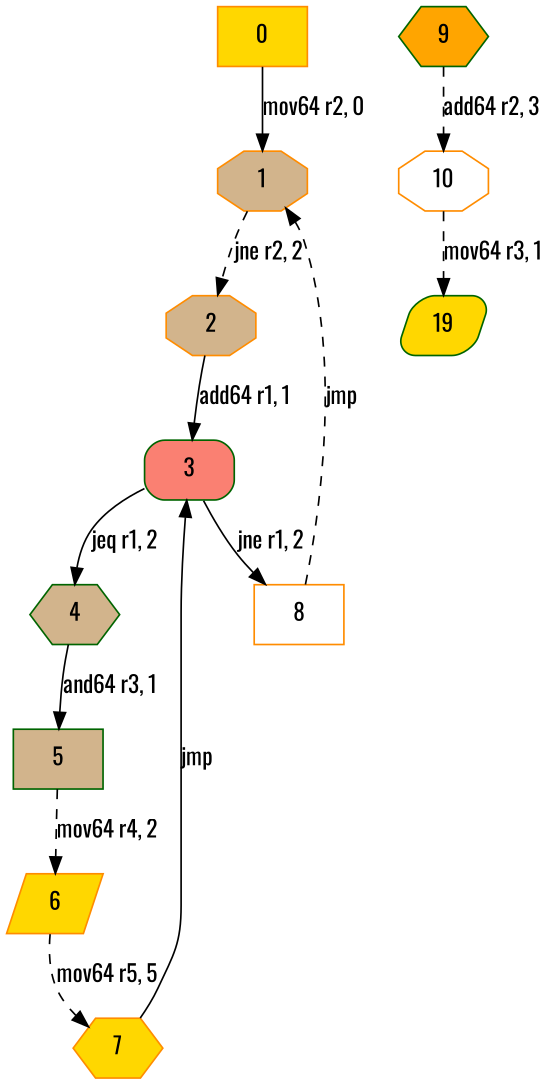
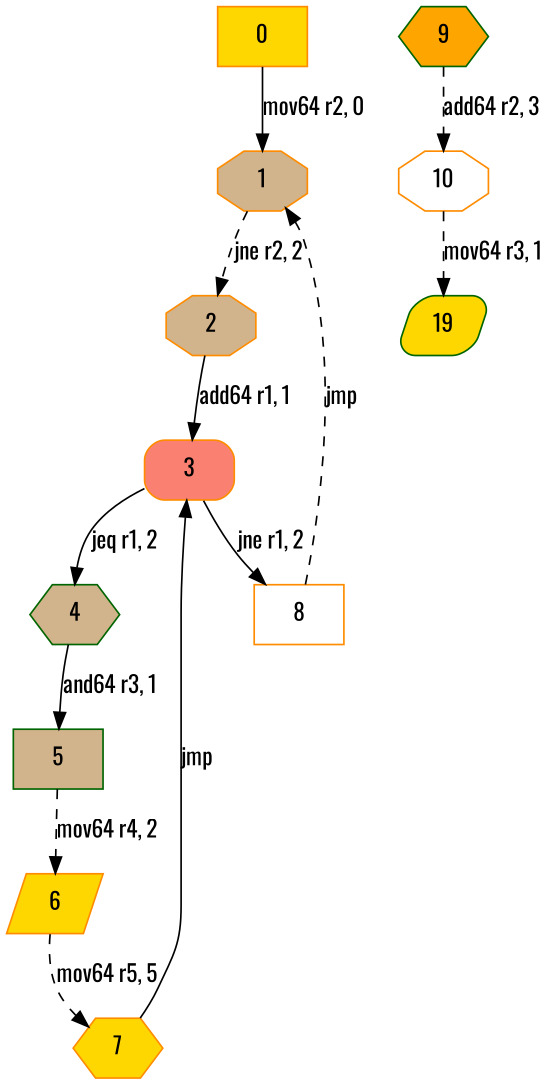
node "3": color darkgreen -> darkorange
